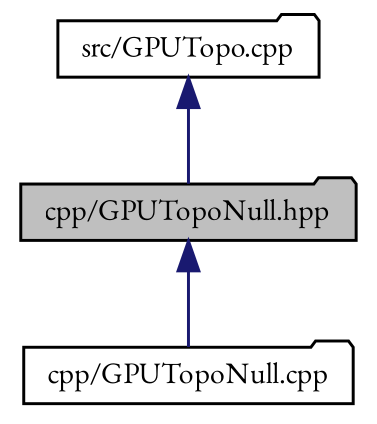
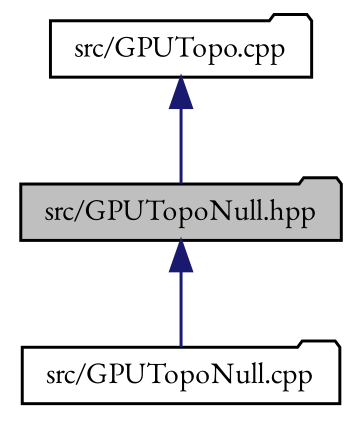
node "cpp/GPUTopoNull.hpp": label "cpp/GPUTopoNull.hpp" -> "src/GPUTopoNull.hpp"
node "cpp/GPUTopoNull.cpp": label "cpp/GPUTopoNull.cpp" -> "src/GPUTopoNull.cpp"
